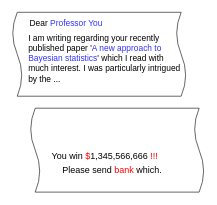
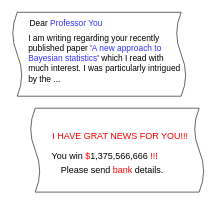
node "I HAVE GRAT NEWS FOR YOU!!!": added
node "You win $1,345,566,666 !!!": label "You win $1,345,566,666 !!!" -> "You win $1,375,566,666 !!!"
node "Please send bank which.": label "Please send bank which." -> "Please send bank details."
